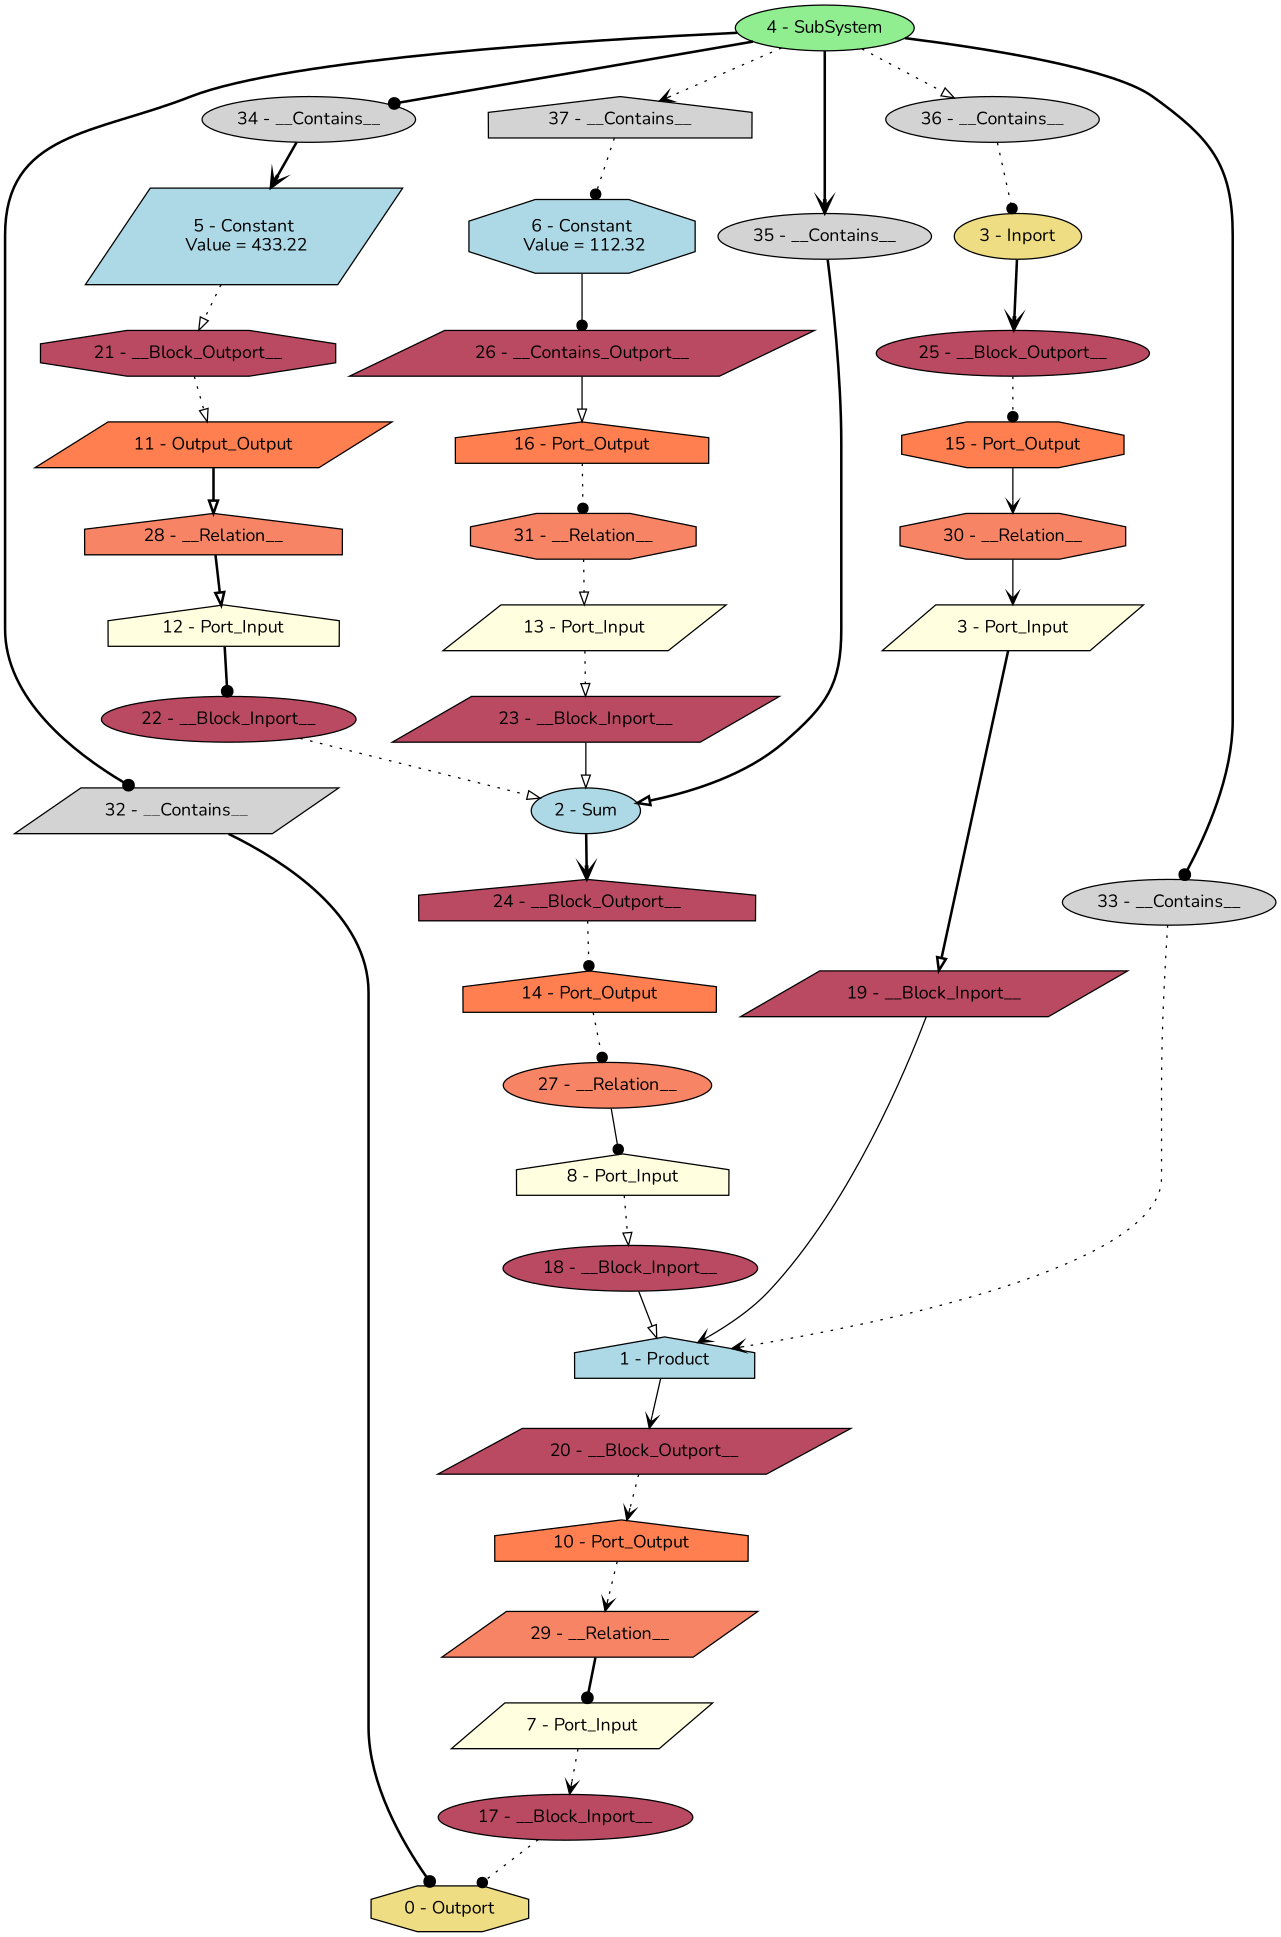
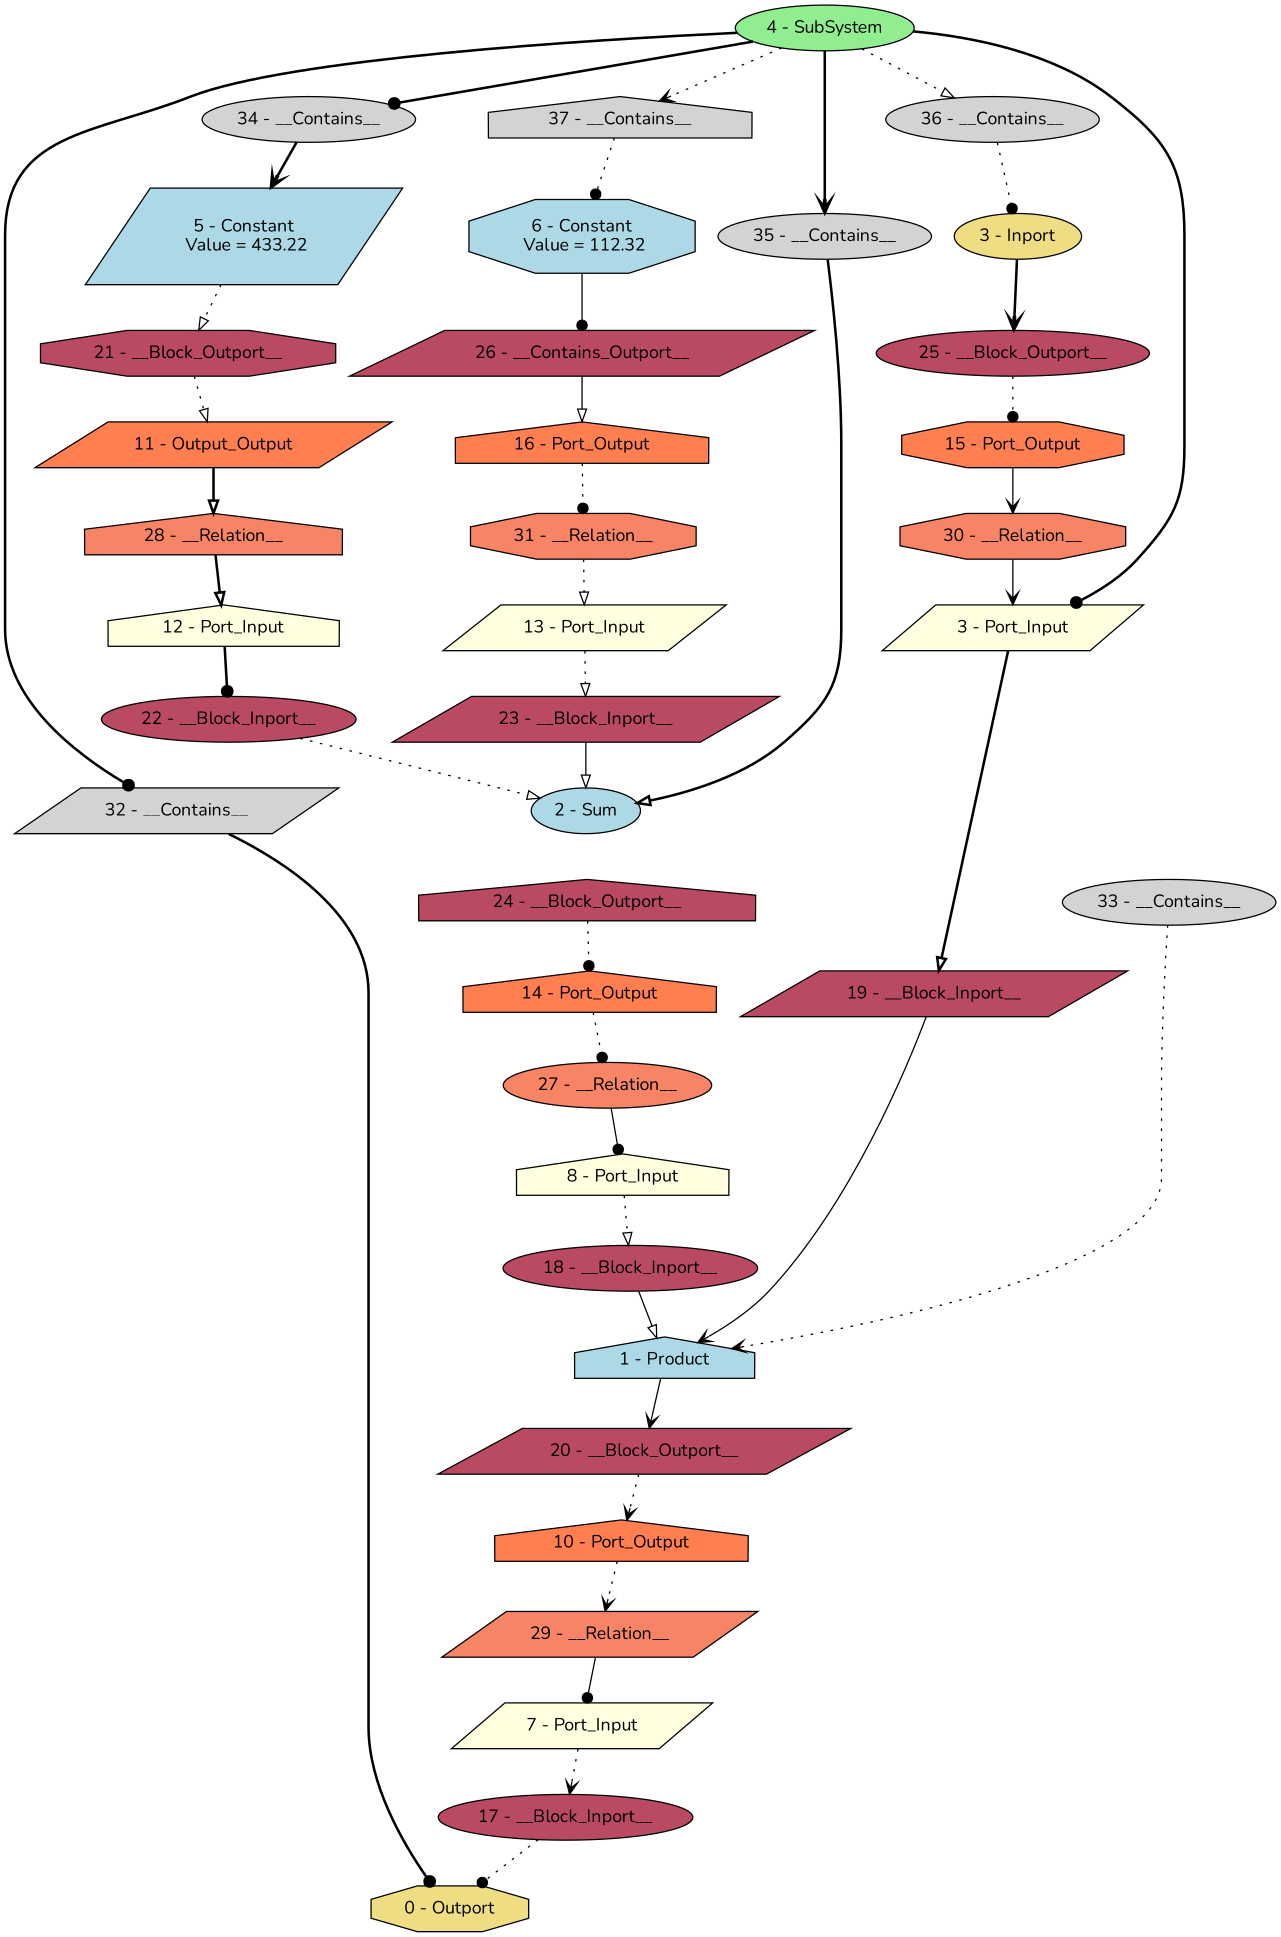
edge "4 - SubSystem" -> "33 - __Contains__": now "4 - SubSystem" -> "3 - Port_Input"
edge "2 - Sum" -> "24 - __Block_Outport__": removed
edge "29 - __Relation__" -> "7 - Port_Input": style bold -> solid
